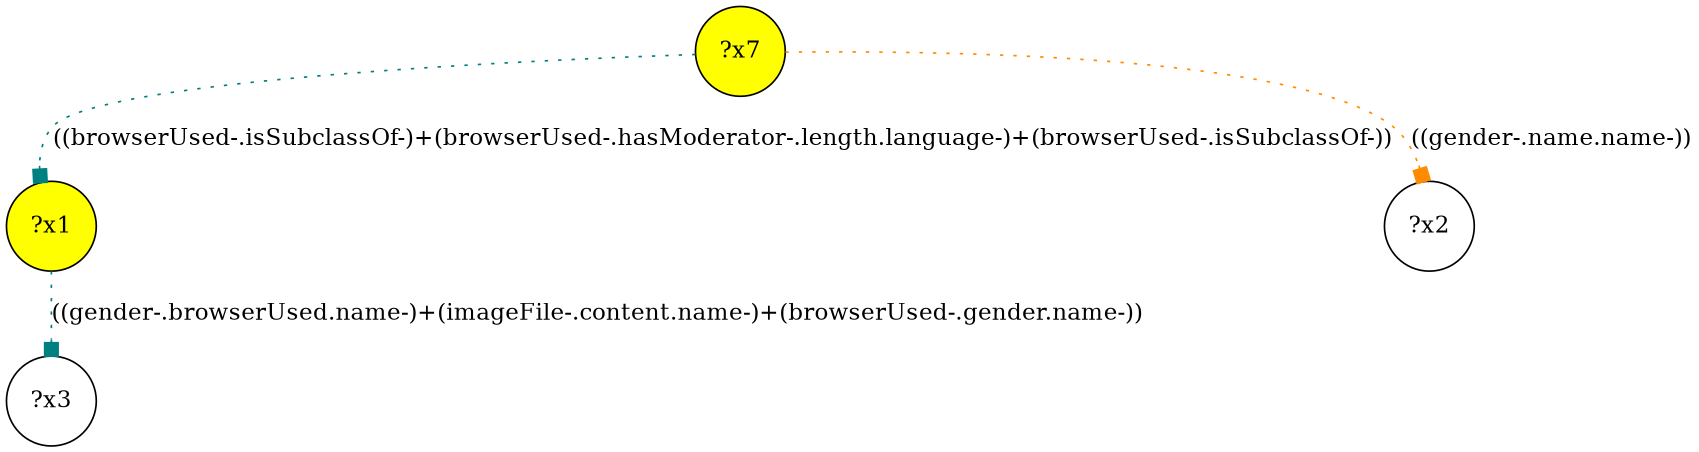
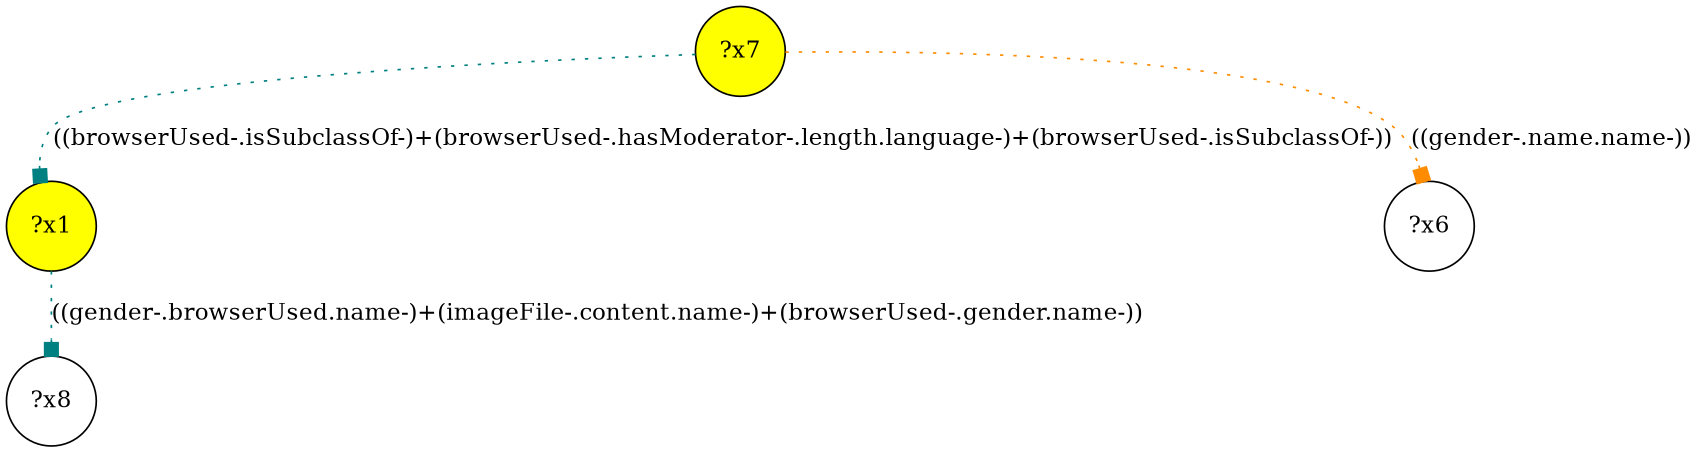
node "?x2": label "?x2" -> "?x6"
node "?x3": label "?x3" -> "?x8"
